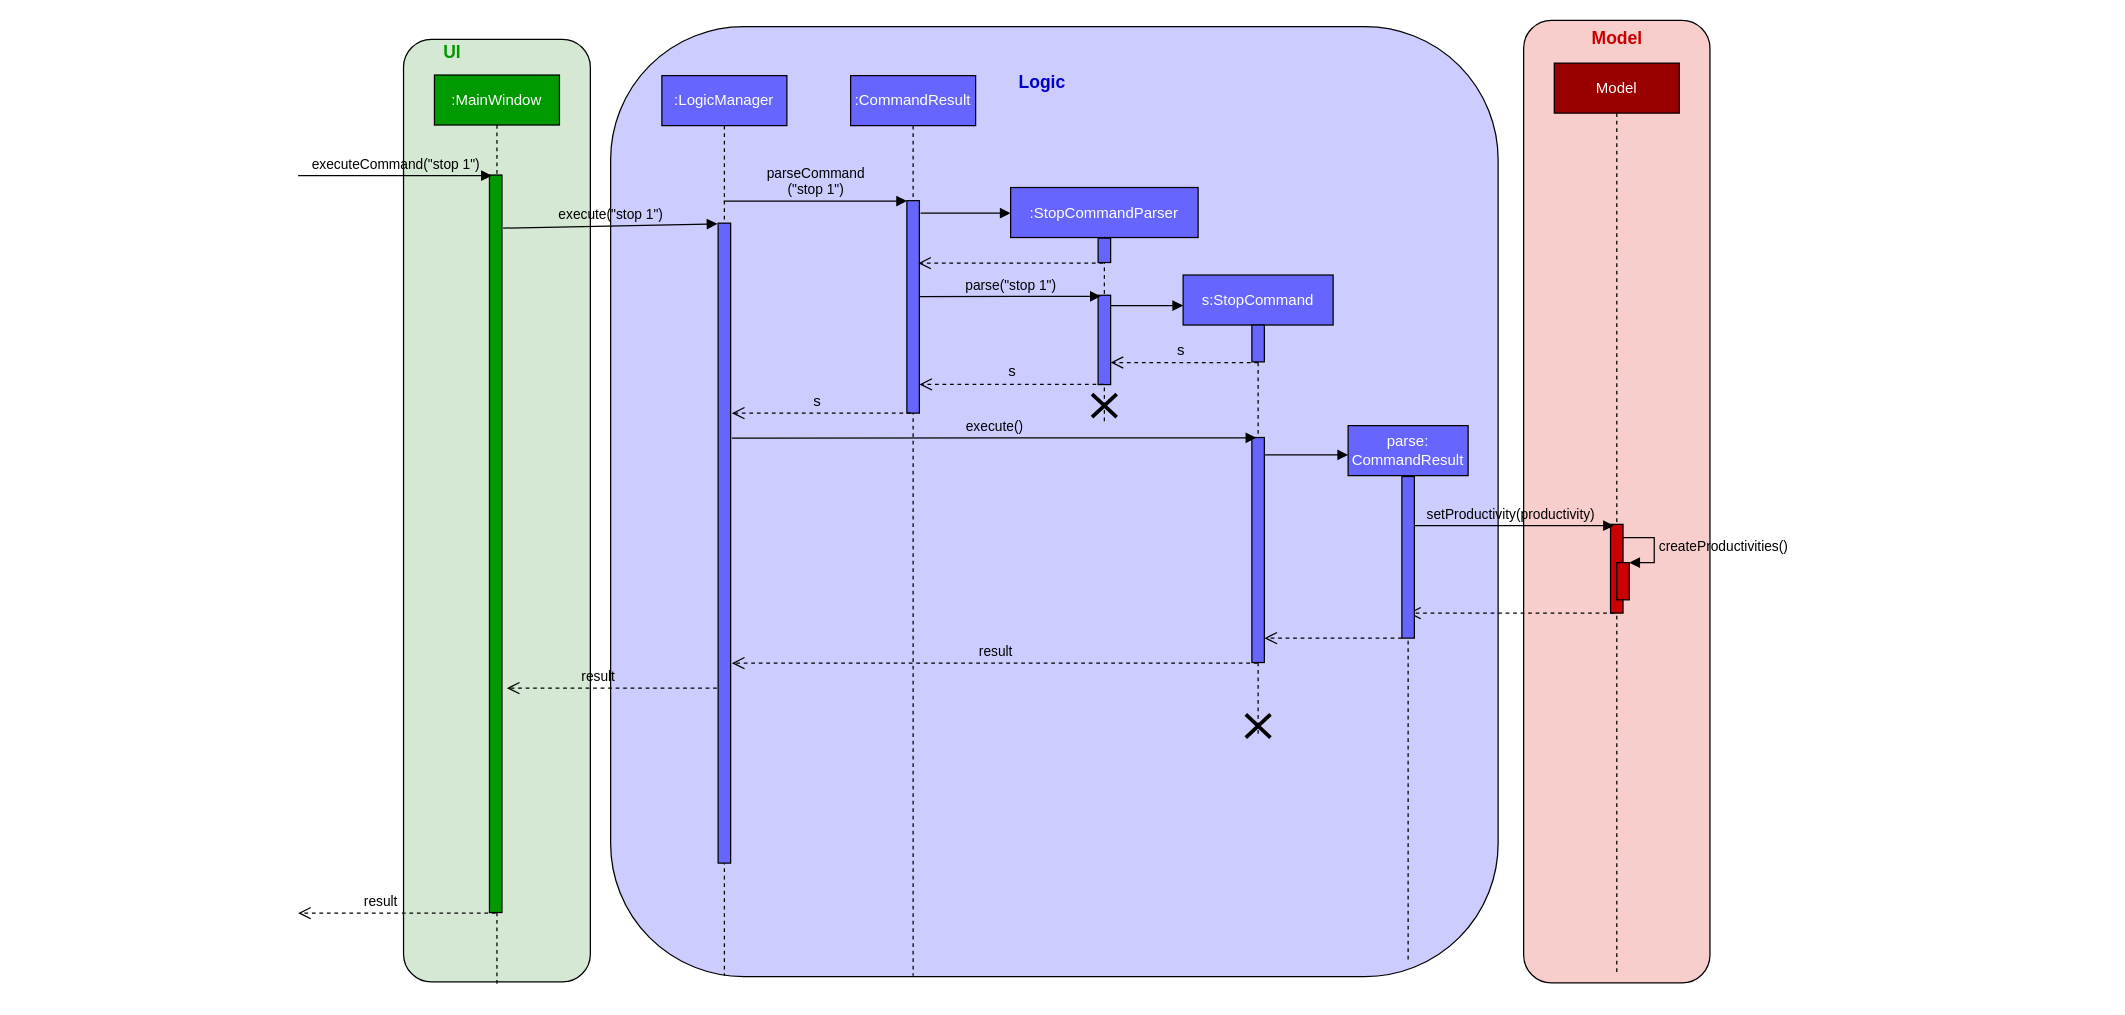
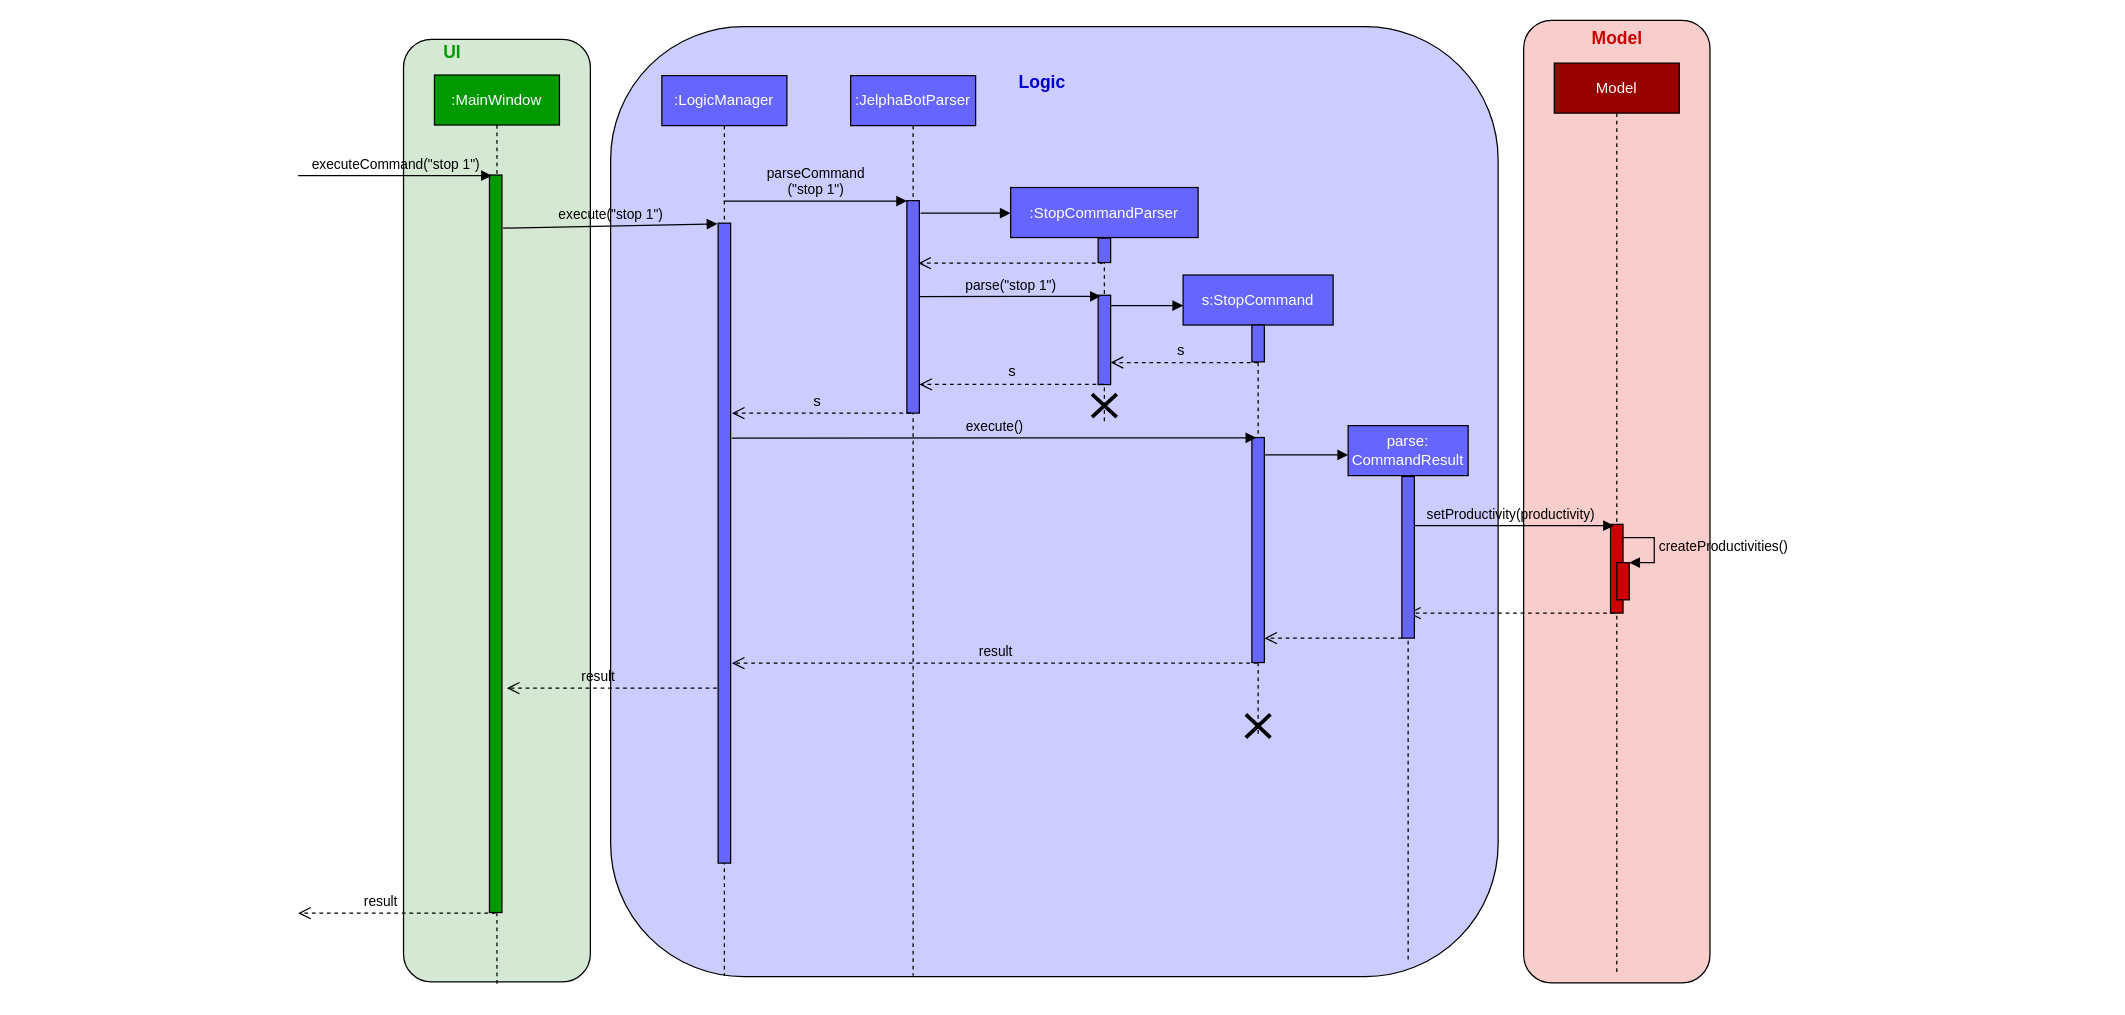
node ":CommandResult": label ":CommandResult" -> ":JelphaBotParser"
